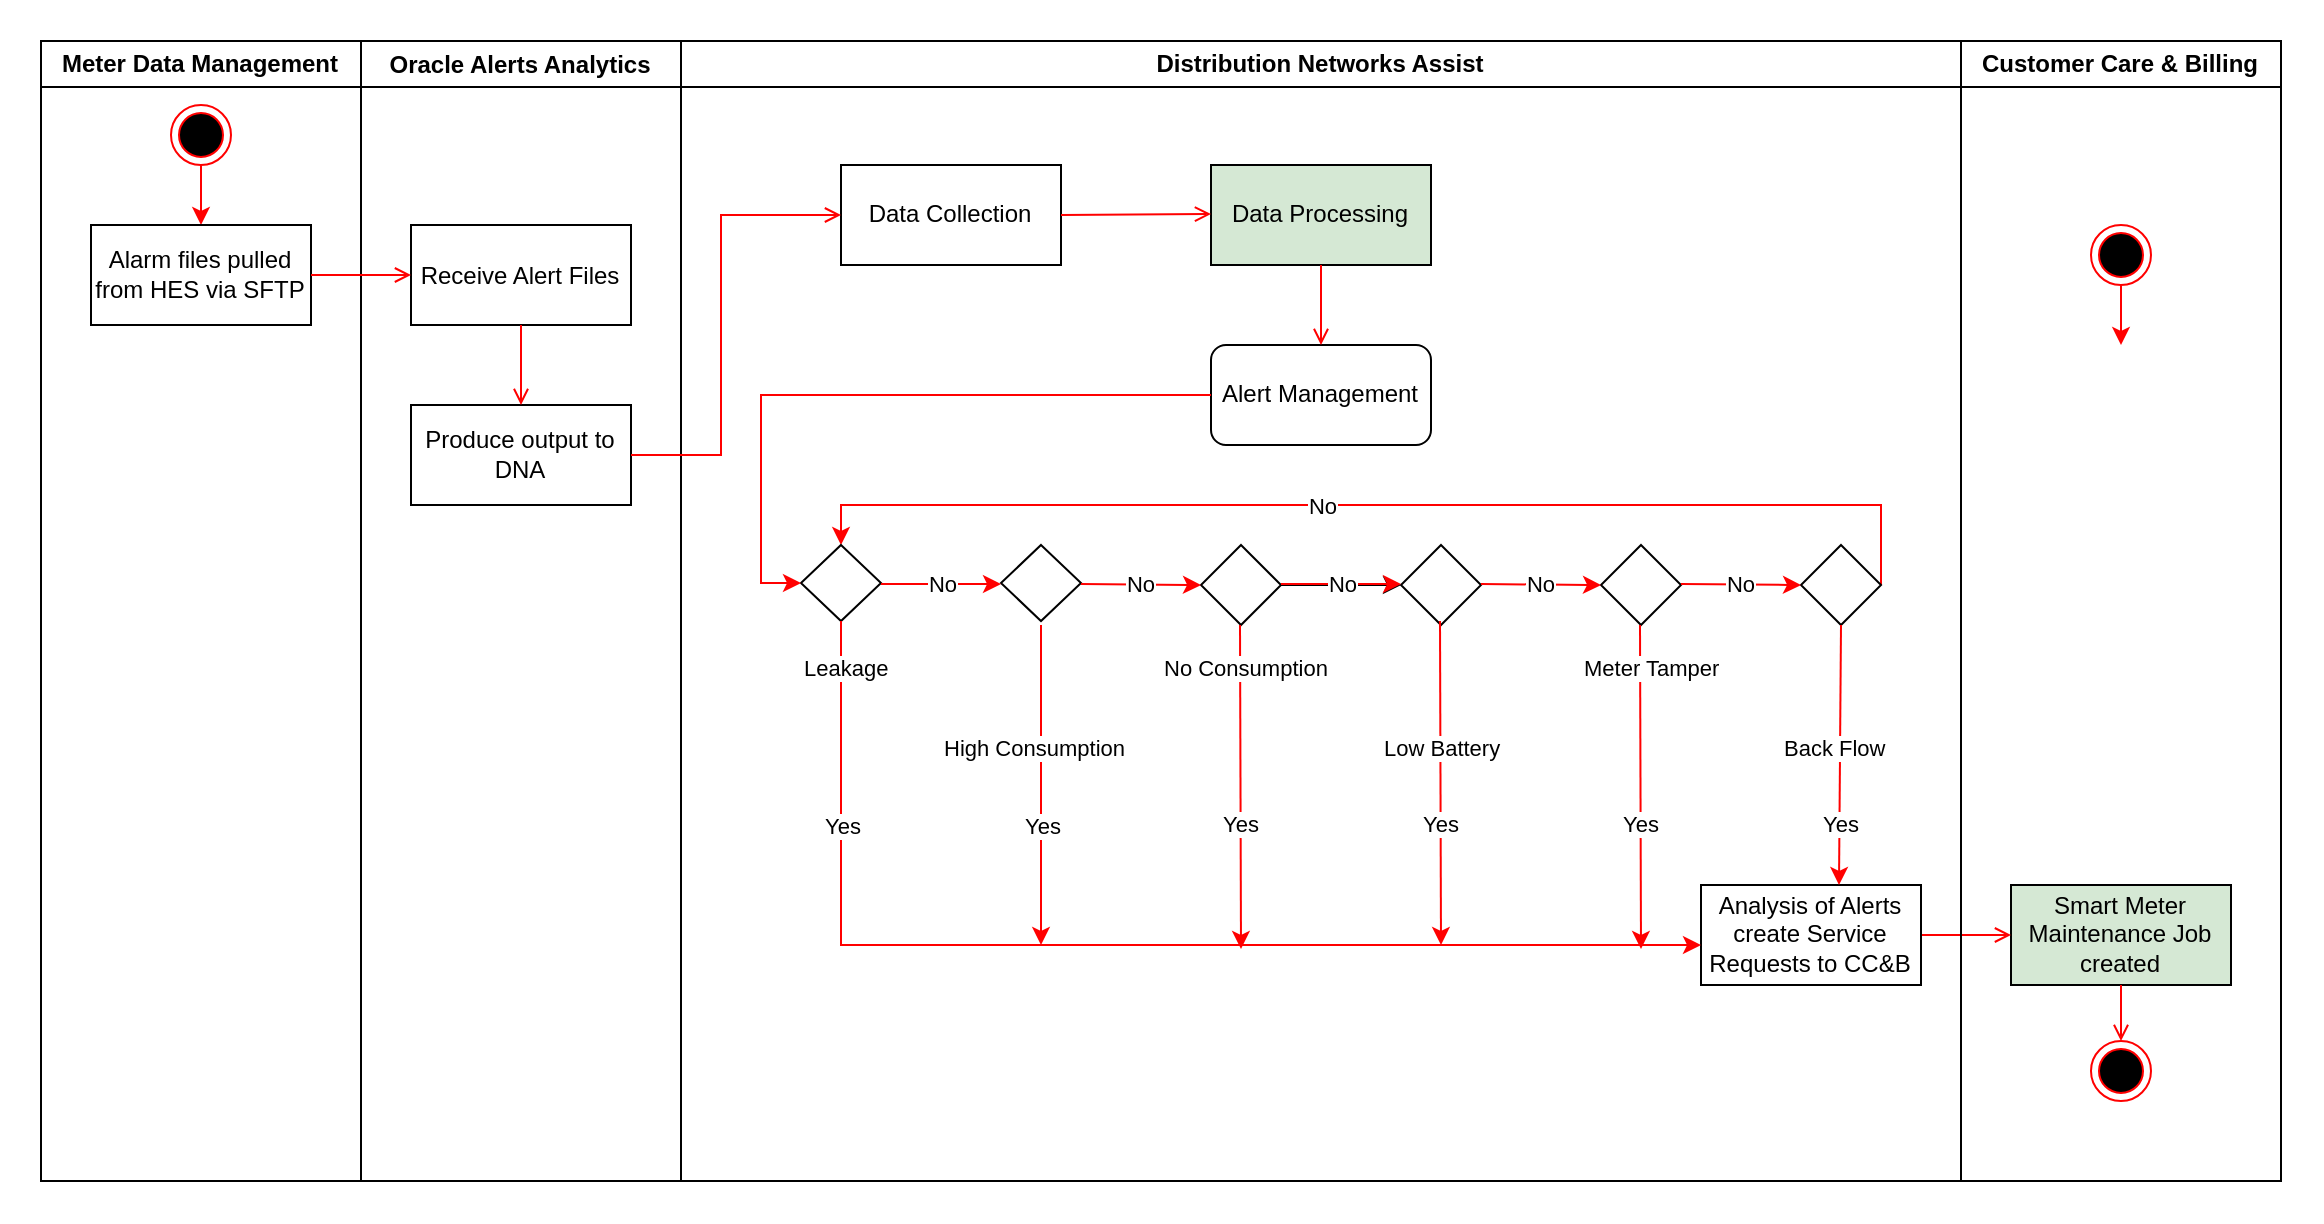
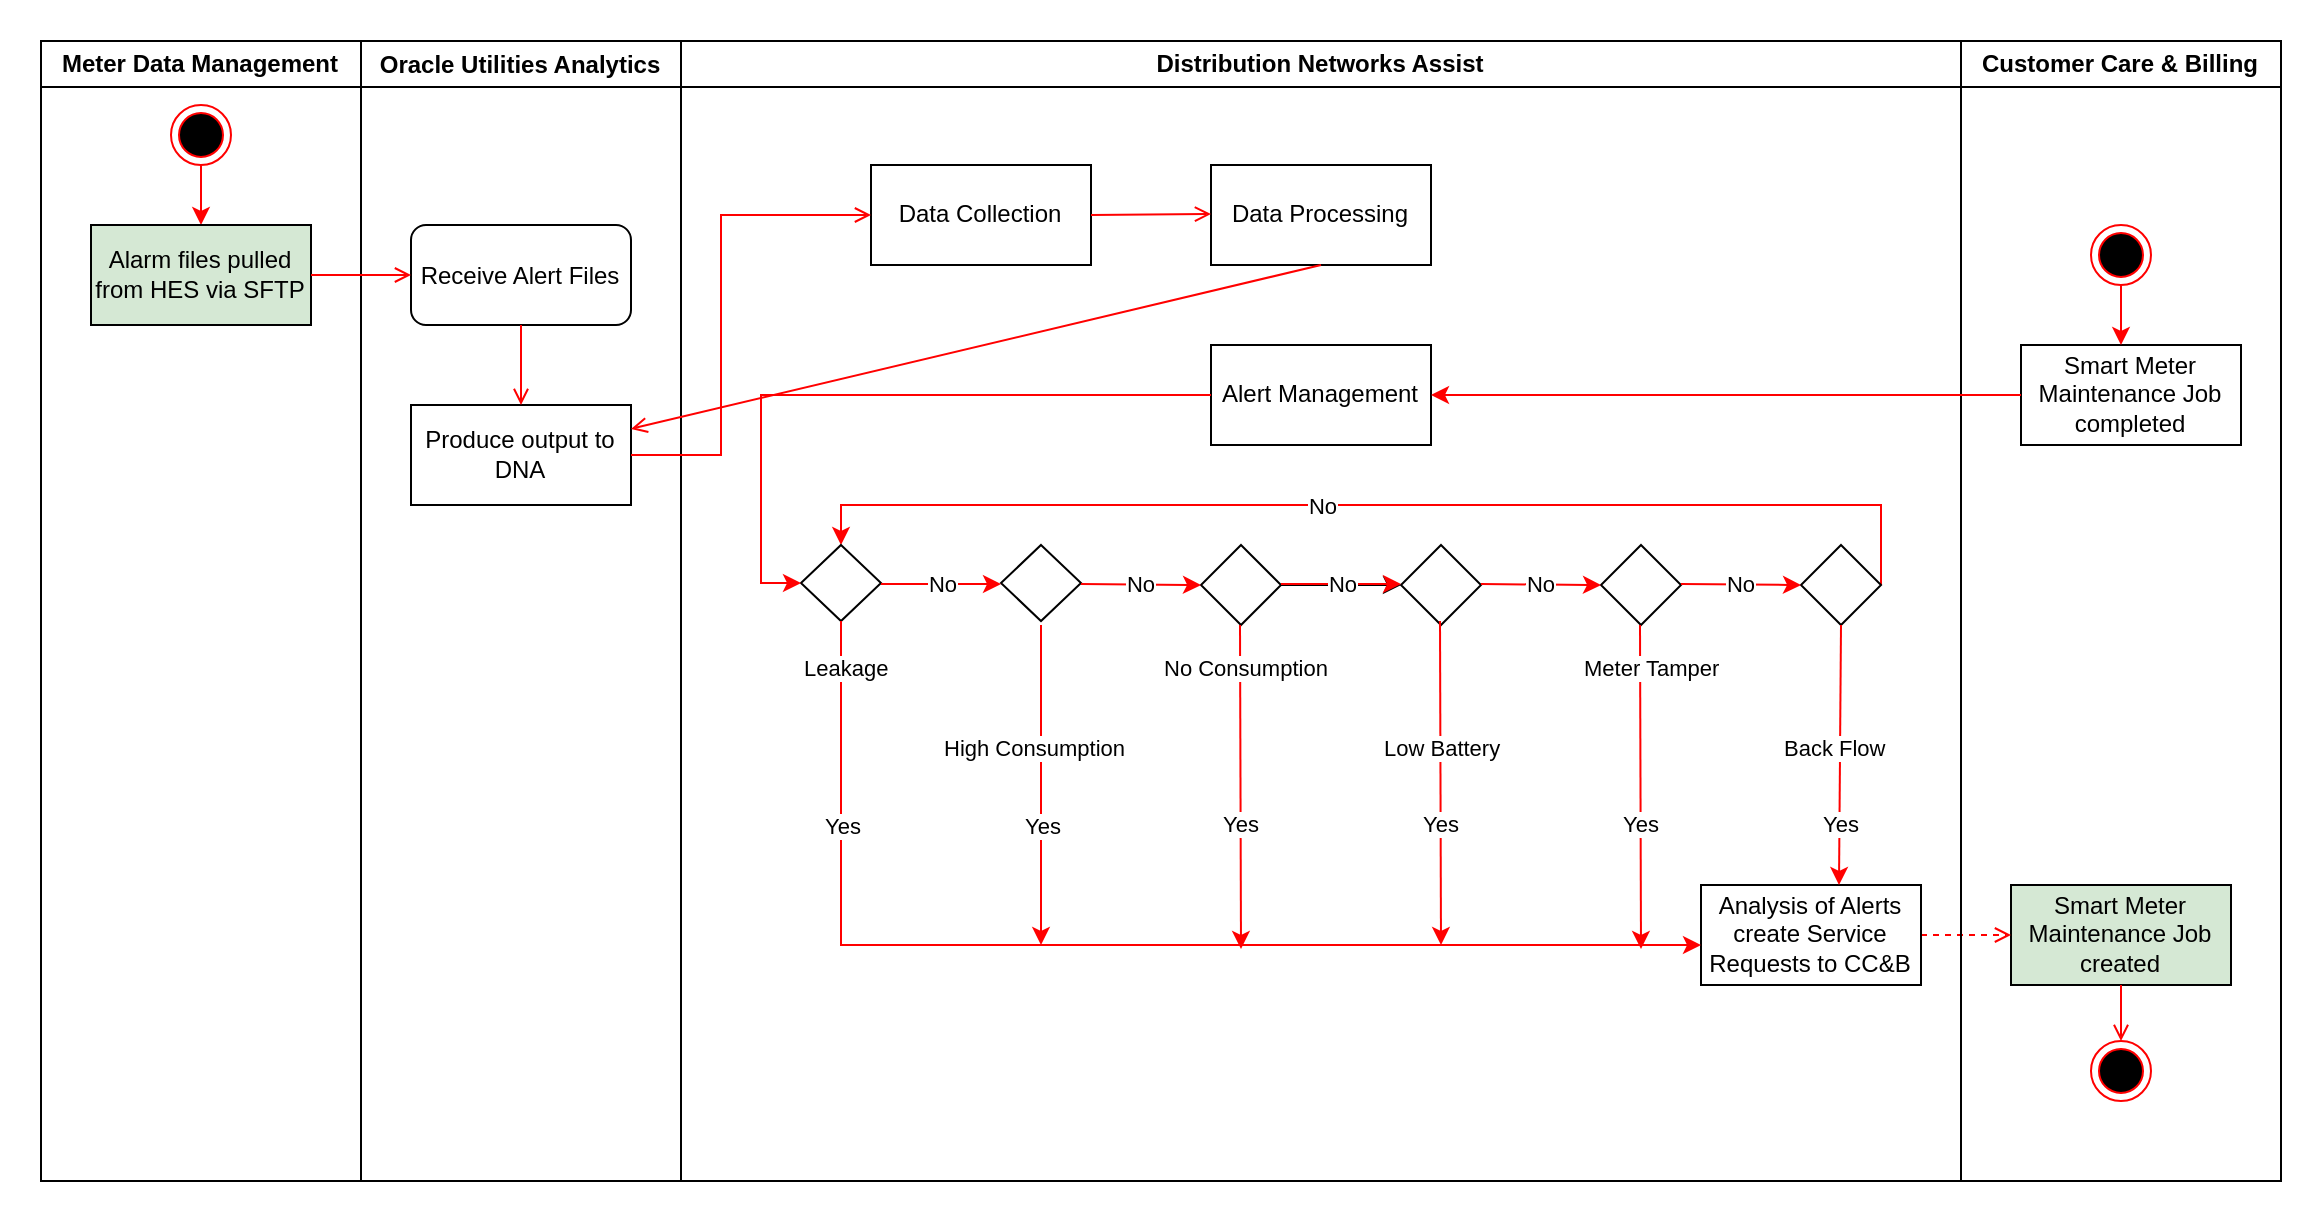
node "Oracle Alerts Analytics": label "Oracle Alerts Analytics" -> "Oracle Utilities Analytics"
node "Data Collection": moved (951, 215) -> (981, 215)
node "Data Processing": fillcolor #d5e8d4 -> #ffffff
node "Alarm files pulled from HES via SFTP": fillcolor #ffffff -> #d5e8d4
node "Receive Alert Files": shape rectangle -> rounded rectangle
edge "Data Processing" -> "Alert Management": now "Data Processing" -> "Produce output to DNA"
node "Alert Management": shape rounded rectangle -> rectangle
edge "Smart Meter Maintenance Job completed" -> "Alert Management": added
node "Smart Meter Maintenance Job completed": added
edge "Analysis of Alerts create Service Requests to CC&B" -> "Smart Meter Maintenance Job created": style solid -> dashed
